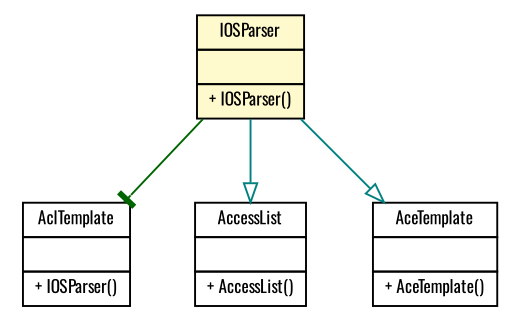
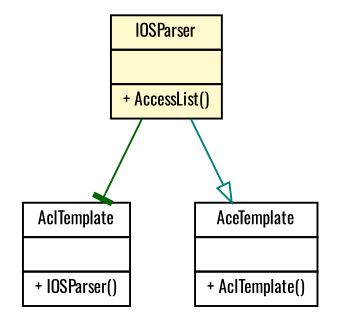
node "IOSParser": text "+ IOSParser()" -> "+ AccessList()"
node "AccessList": removed
node "AceTemplate": text "+ AceTemplate()" -> "+ AclTemplate()"
